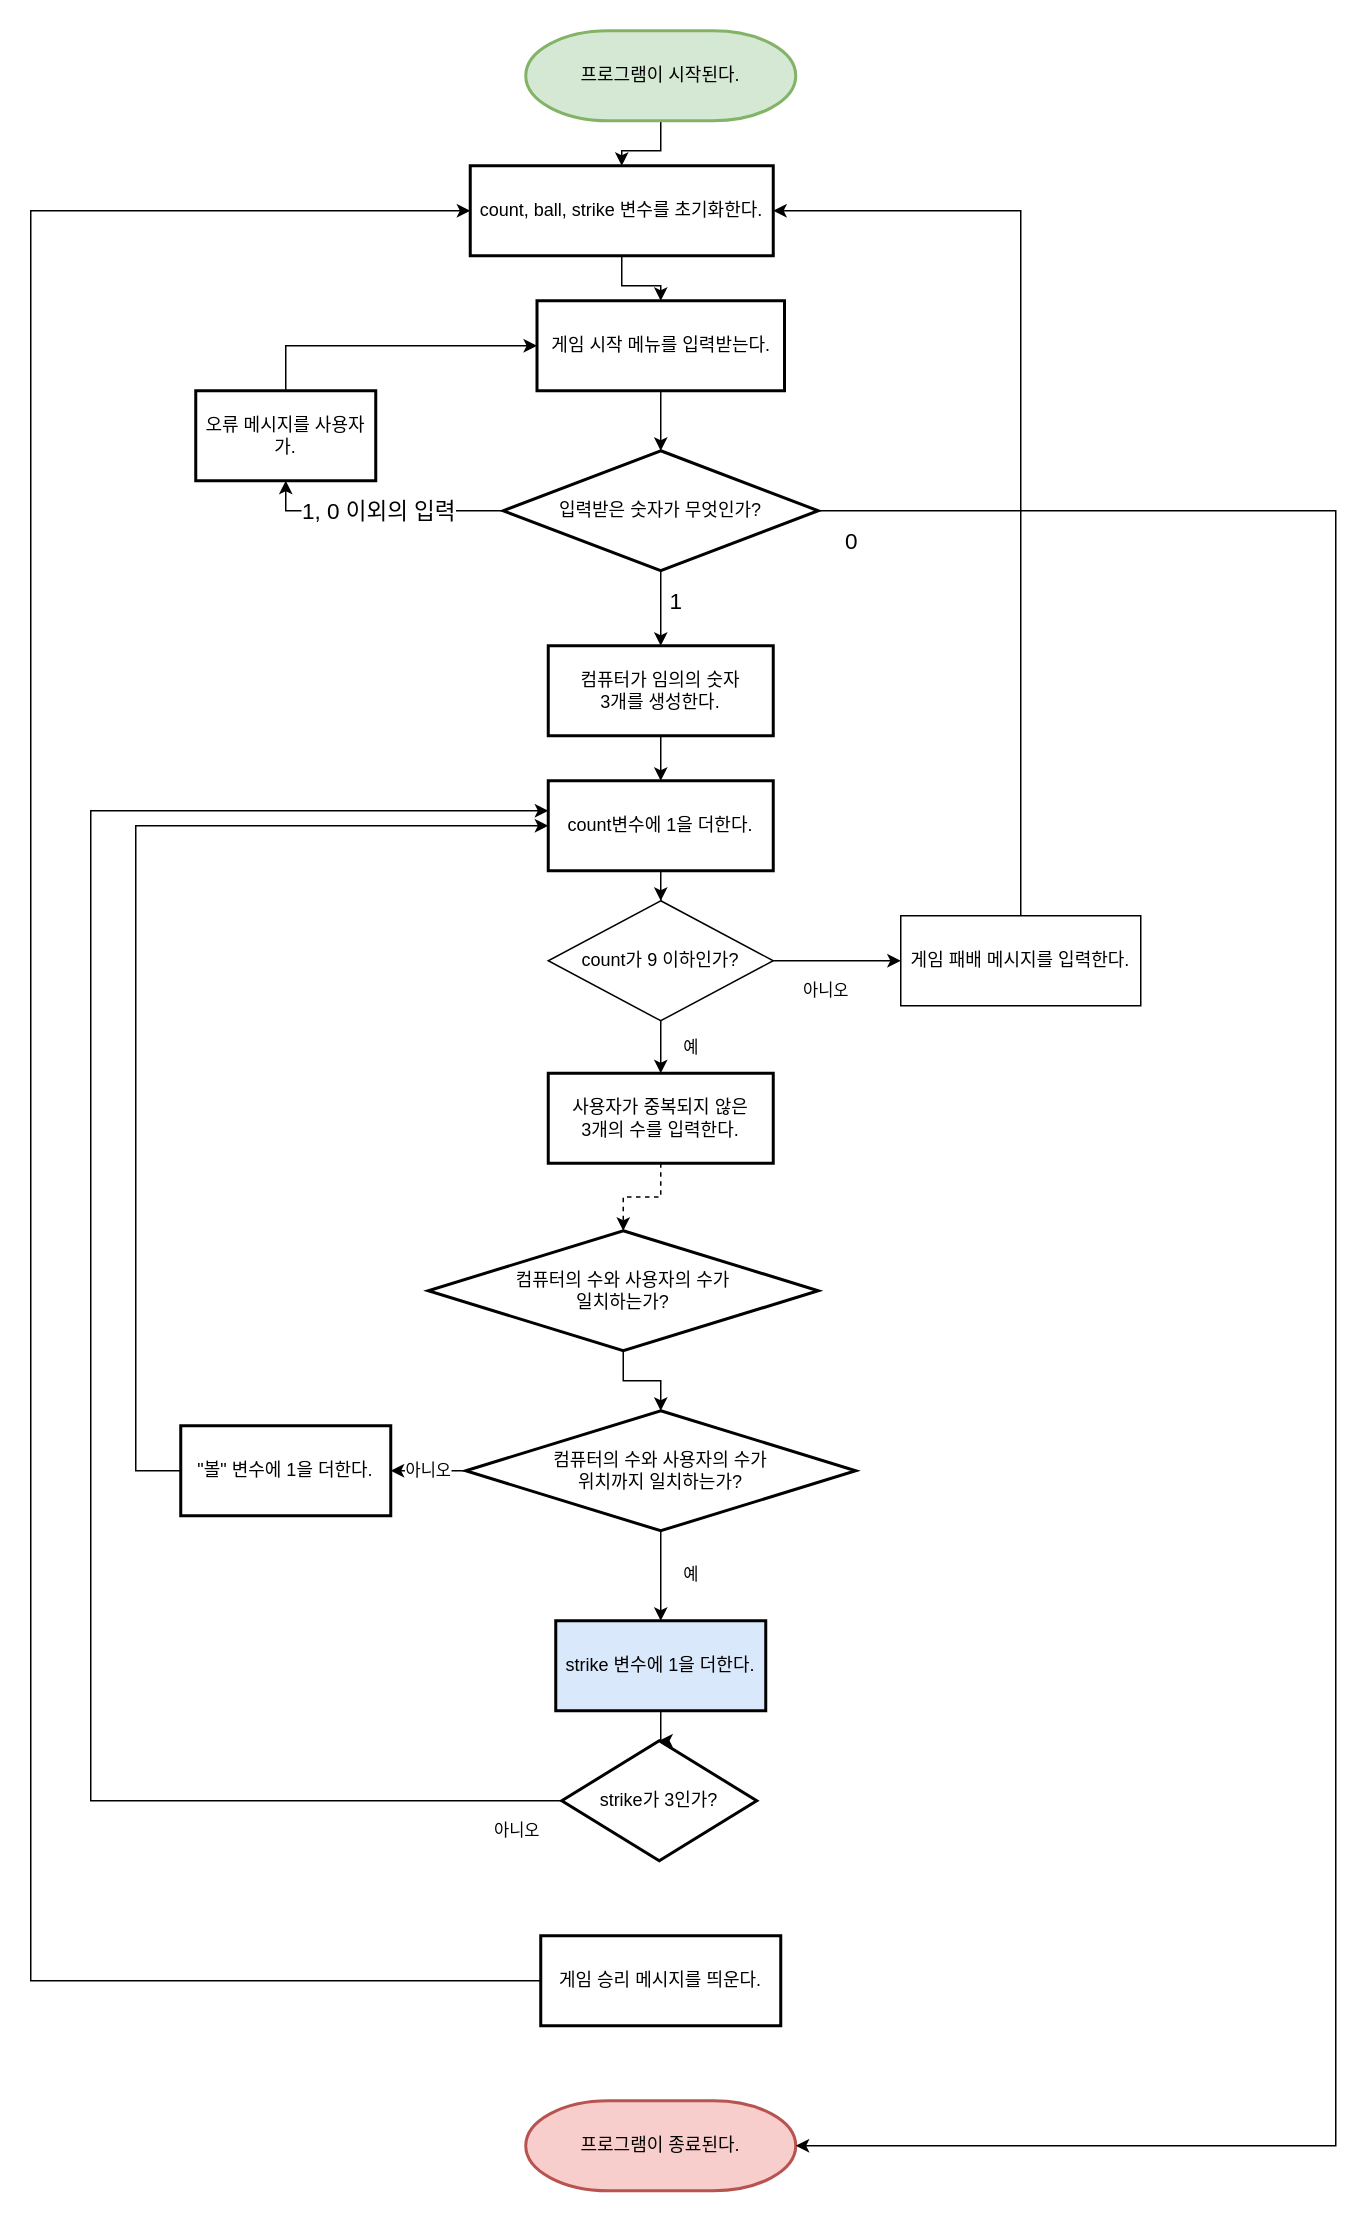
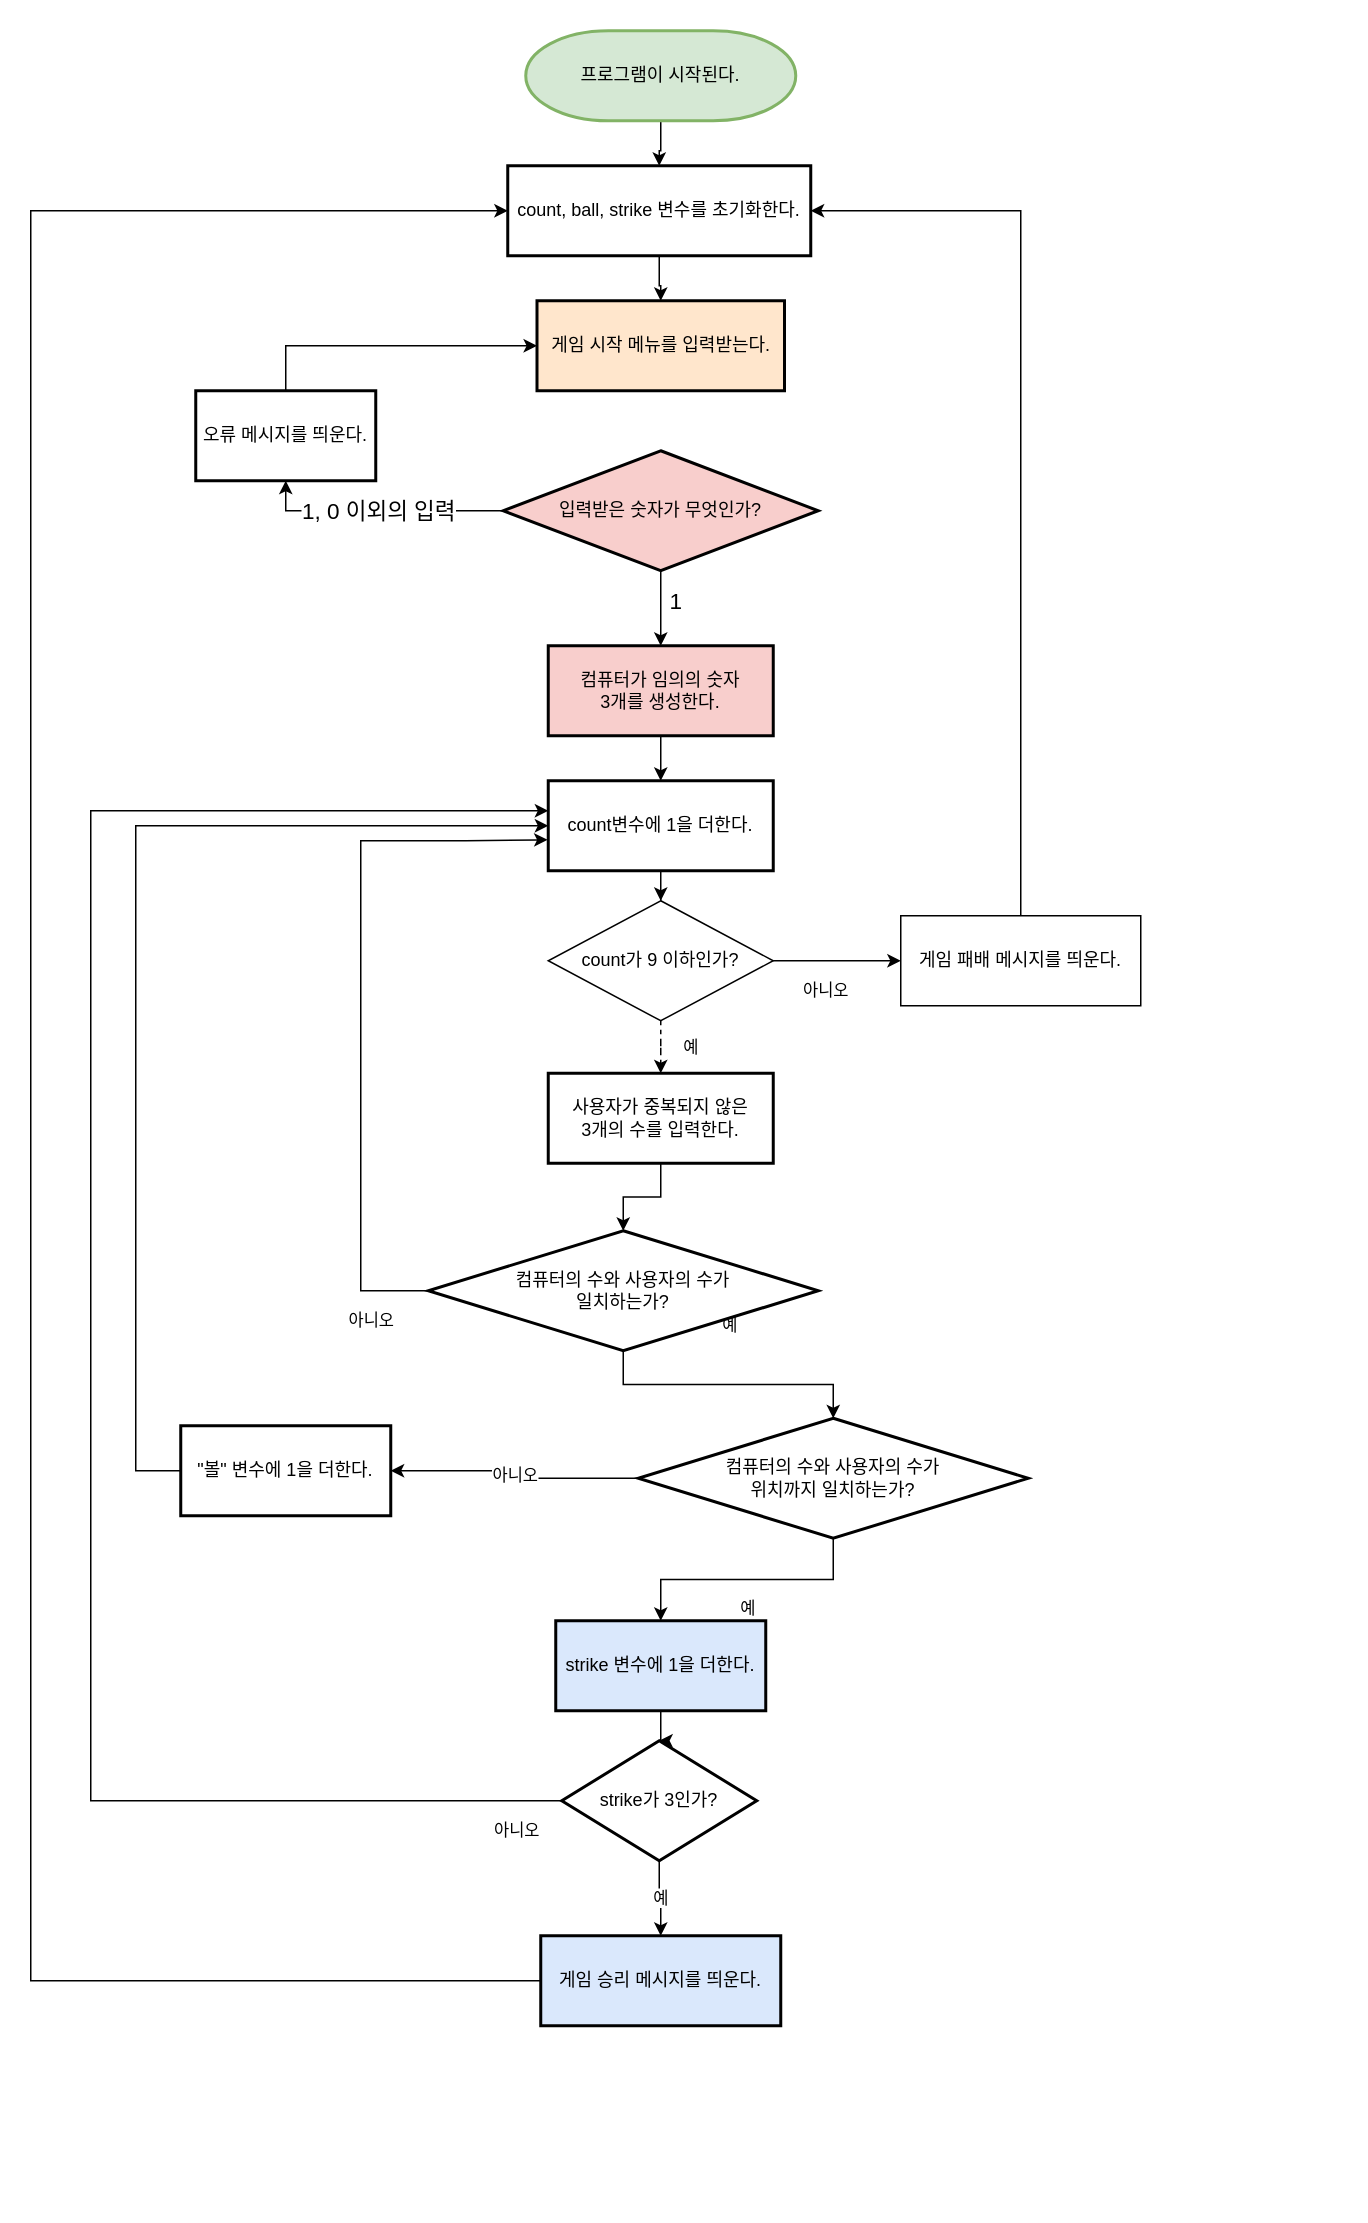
node "count, ball, strike 변수를 초기화한다.": moved (622, 211) -> (659, 211)
node "게임 시작 메뉴를 입력받는다.": fillcolor #ffffff -> #ffe6cc
edge "게임 시작 메뉴를 입력받는다." -> "입력받은 숫자가 무엇인가?": removed
node "오류 메시지를 사용자가.": label "오류 메시지를 사용자가." -> "오류 메시지를 띄운다."
node "입력받은 숫자가 무엇인가?": fillcolor #ffffff -> #f8cecc
node "컴퓨터가 임의의 숫자 3개를 생성한다.": fillcolor #ffffff -> #f8cecc
node "게임 패배 메시지를 입력한다.": label "게임 패배 메시지를 입력한다." -> "게임 패배 메시지를 띄운다."
edge "컴퓨터의 수와 사용자의 수가 일치하는가?" -> "count변수에 1을 더한다.": added, label "아니오"
edge "count가 9 이하인가?" -> "사용자가 중복되지 않은 3개의 수를 입력한다.": style solid -> dashed
edge "사용자가 중복되지 않은 3개의 수를 입력한다." -> "컴퓨터의 수와 사용자의 수가 일치하는가?": style dashed -> solid
edge "입력받은 숫자가 무엇인가?" -> "프로그램이 종료된다.": removed, label "0"
node "컴퓨터의 수와 사용자의 수가 위치까지 일치하는가?": moved (661, 1471) -> (833, 1478)
edge "strike가 3인가?" -> "게임 승리 메시지를 띄운다.": added, label "예"
node "게임 승리 메시지를 띄운다.": fillcolor #ffffff -> #dae8fc
node "프로그램이 종료된다.": removed
